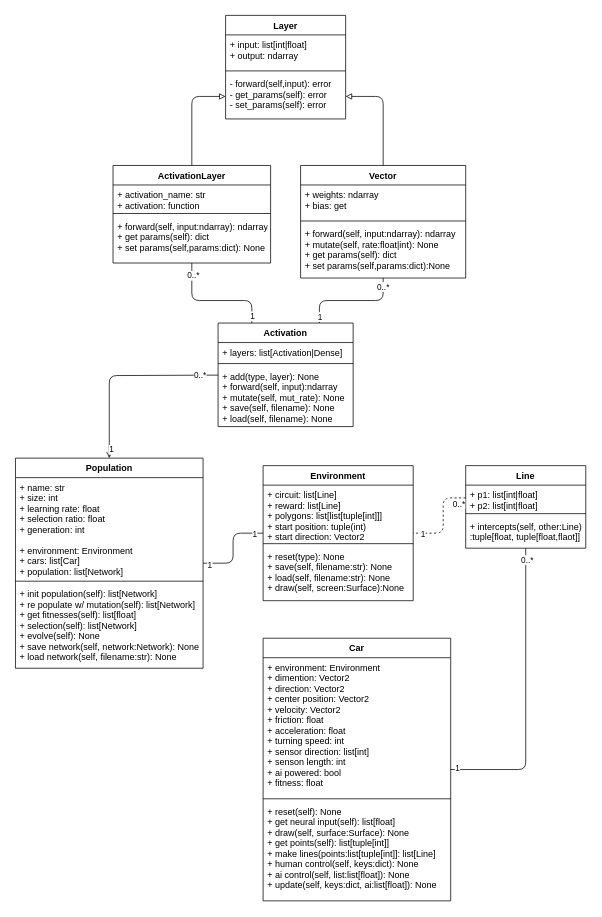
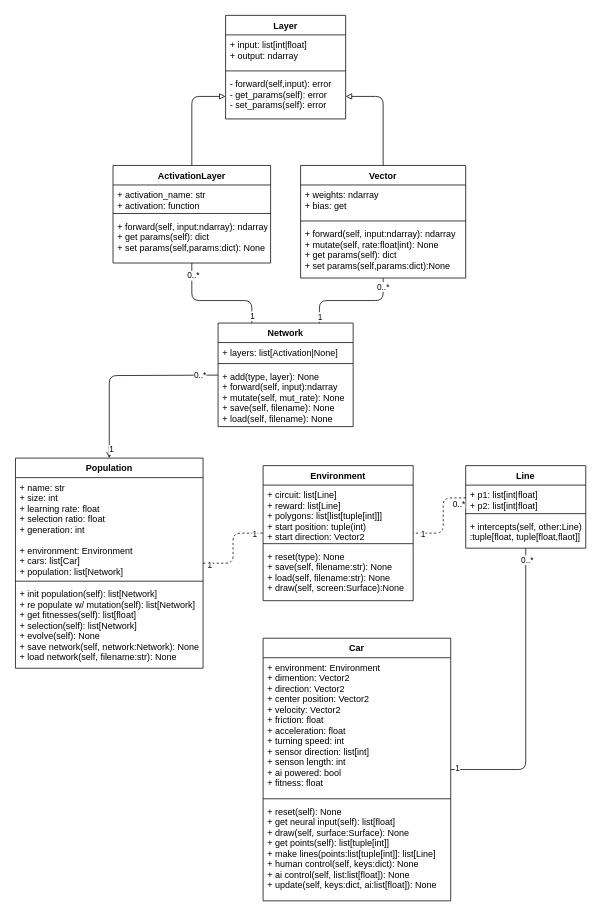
node "Activation": label "Activation" -> "Network"
node "+ layers: list[Activation|Dense]": label "+ layers: list[Activation|Dense]" -> "+ layers: list[Activation|None]"
edge "Environment" -- "Population": style solid -> dashed
